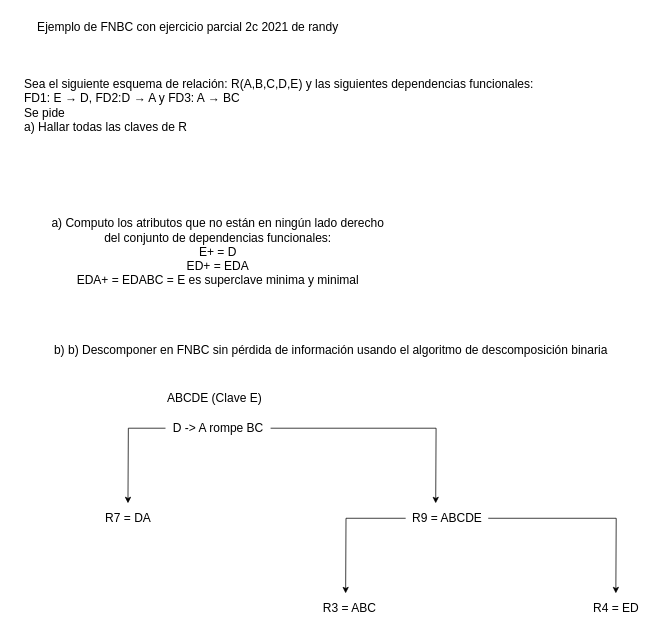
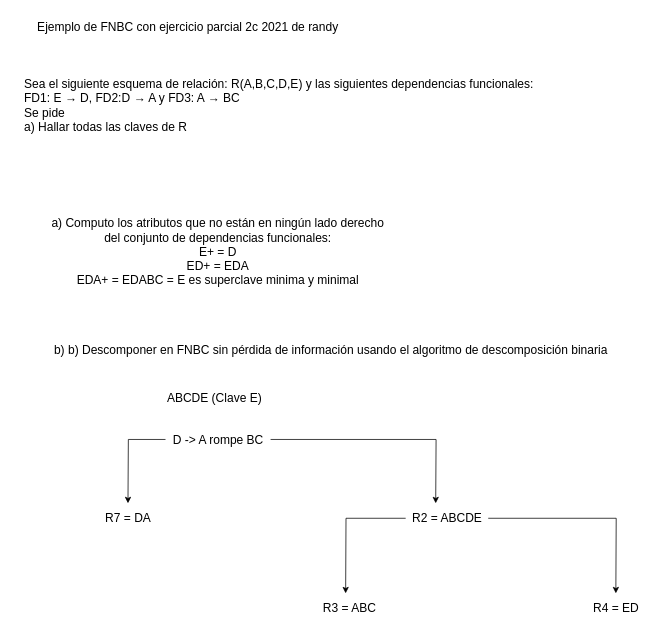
node "D -> A rompe BC": moved (218, 428) -> (218, 439)
node "R9 = ABCDE": label "R9 = ABCDE" -> "R2 = ABCDE"
